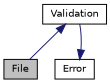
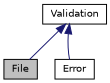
edge "Validation" -> "Error": reversed
